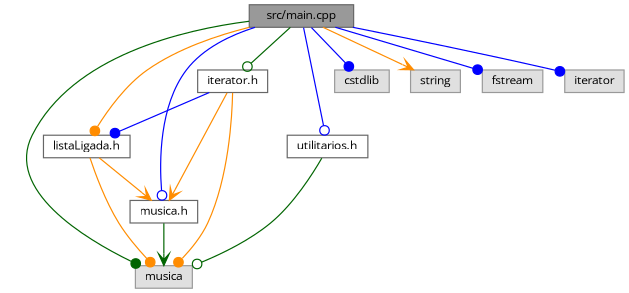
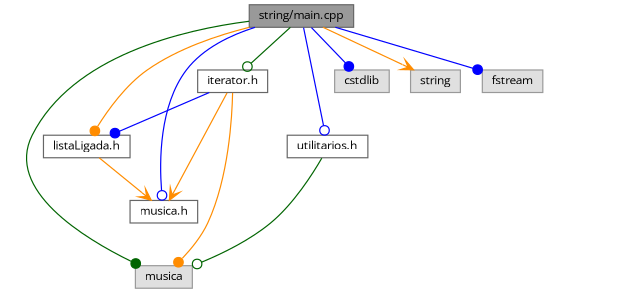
node "src/main.cpp": label "src/main.cpp" -> "string/main.cpp"
node "iterator": removed
edge "listaLigada.h" -> "musica": removed
edge "musica.h" -> "musica": removed
